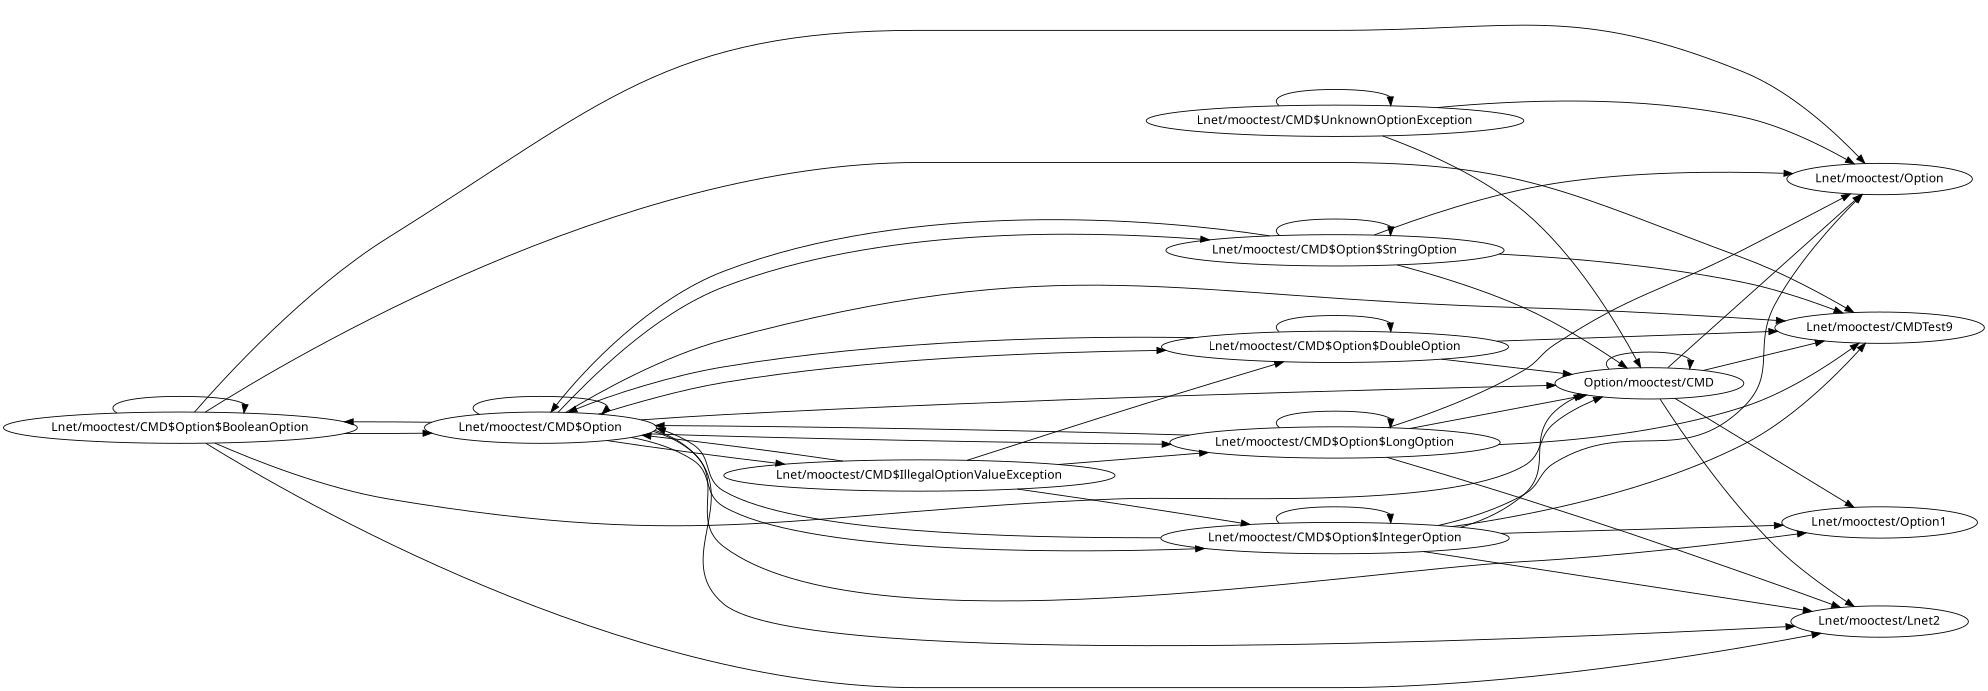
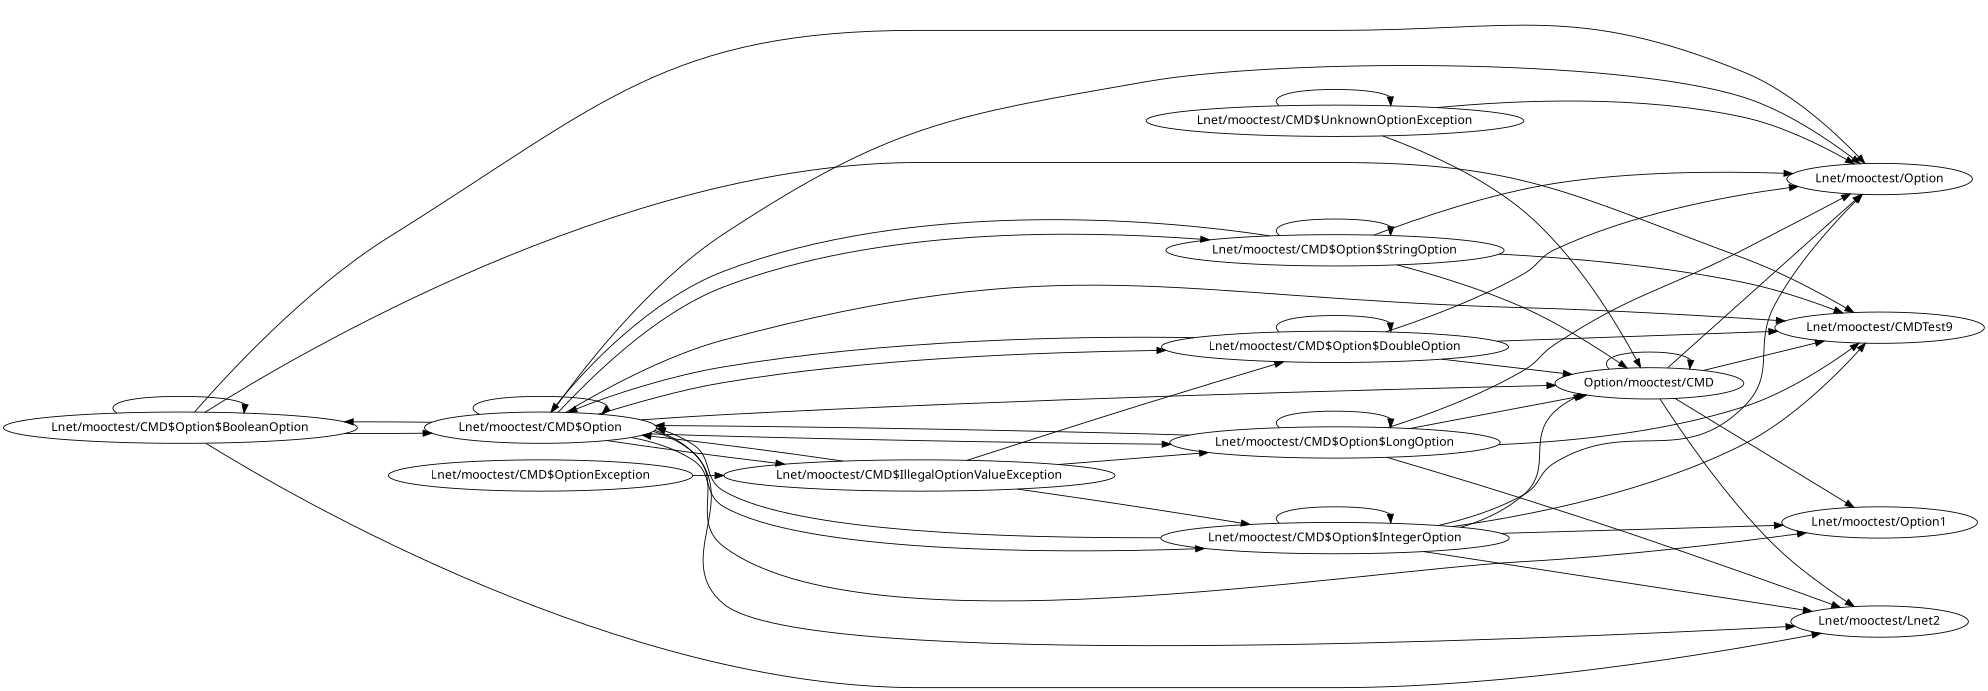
edge "Lnet/mooctest/CMD$Option" -> "Lnet/mooctest/Option": added
edge "Lnet/mooctest/CMD$Option$DoubleOption" -> "Lnet/mooctest/Option": added
node "Lnet/mooctest/CMD$OptionException": added
edge "Lnet/mooctest/CMD$Option$BooleanOption" -> "Option/mooctest/CMD": removed
